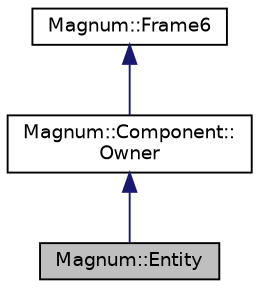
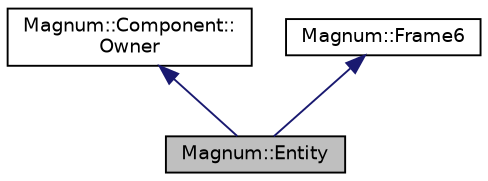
edge "Magnum::Component:: Owner" -> "Magnum::Frame6": now "Magnum::Entity" -> "Magnum::Frame6"
